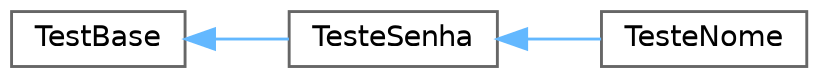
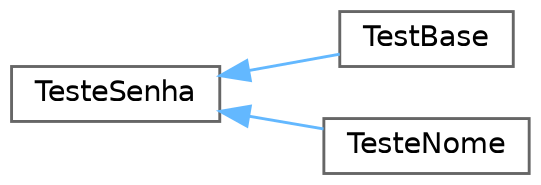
edge "TesteSenha" -> "TestBase": reversed
